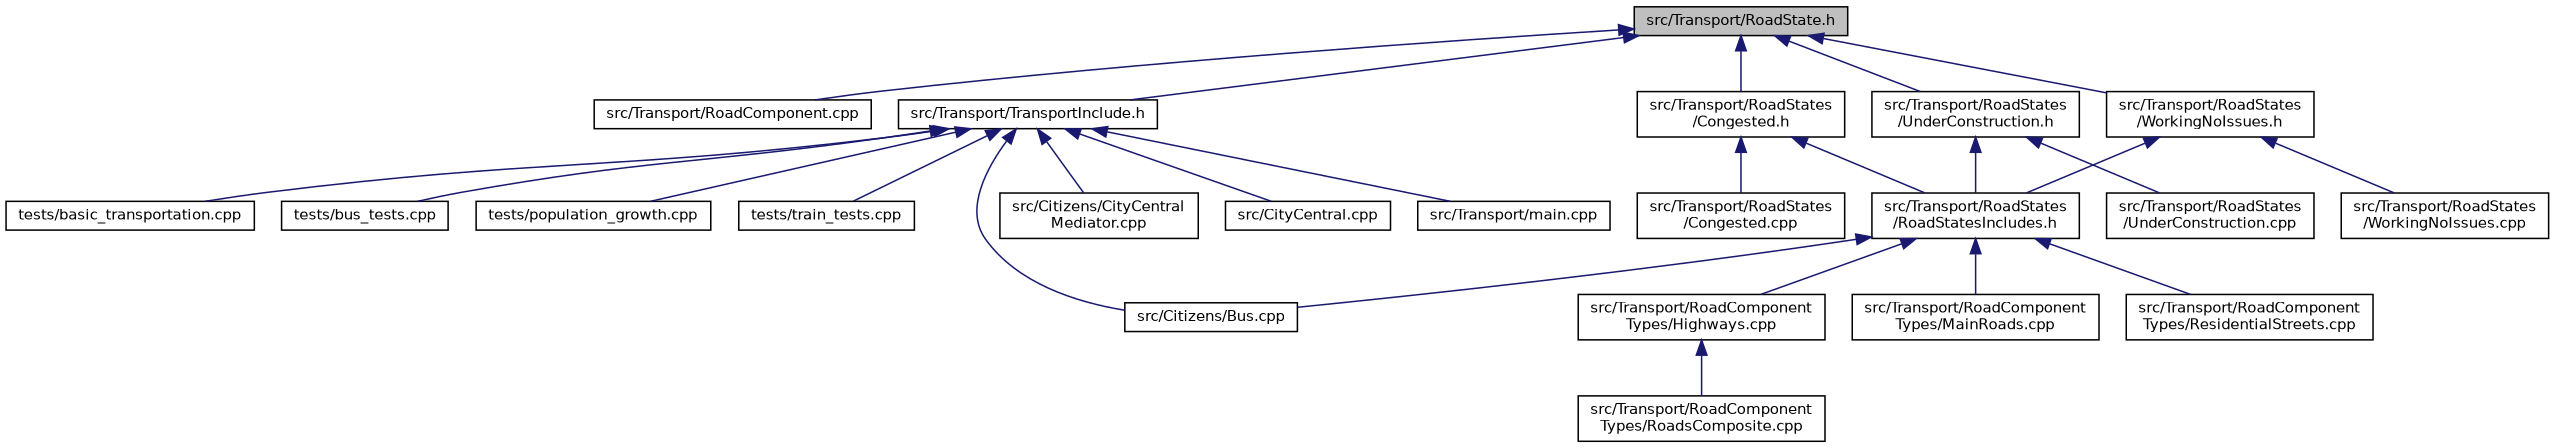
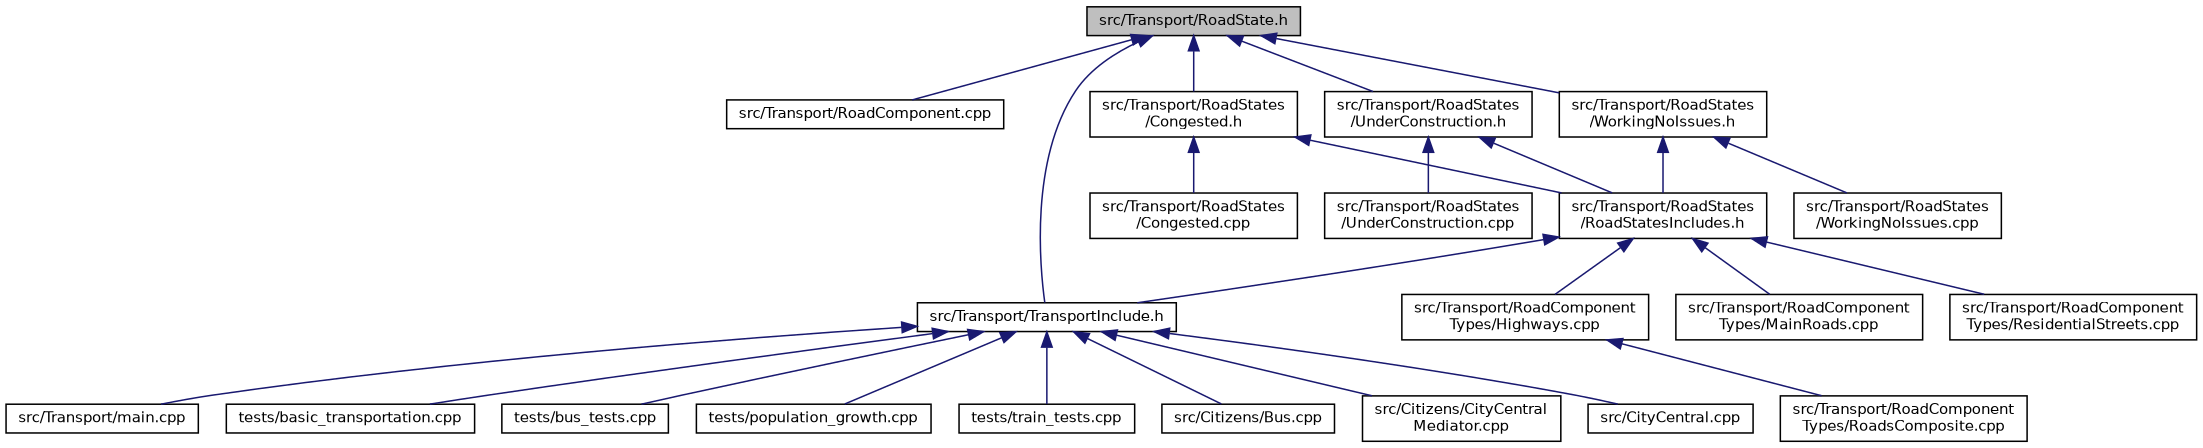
edge "src/Citizens/Bus.cpp" -> "src/Transport/RoadStates /RoadStatesIncludes.h": now "src/Transport/TransportInclude.h" -> "src/Transport/RoadStates /RoadStatesIncludes.h"
